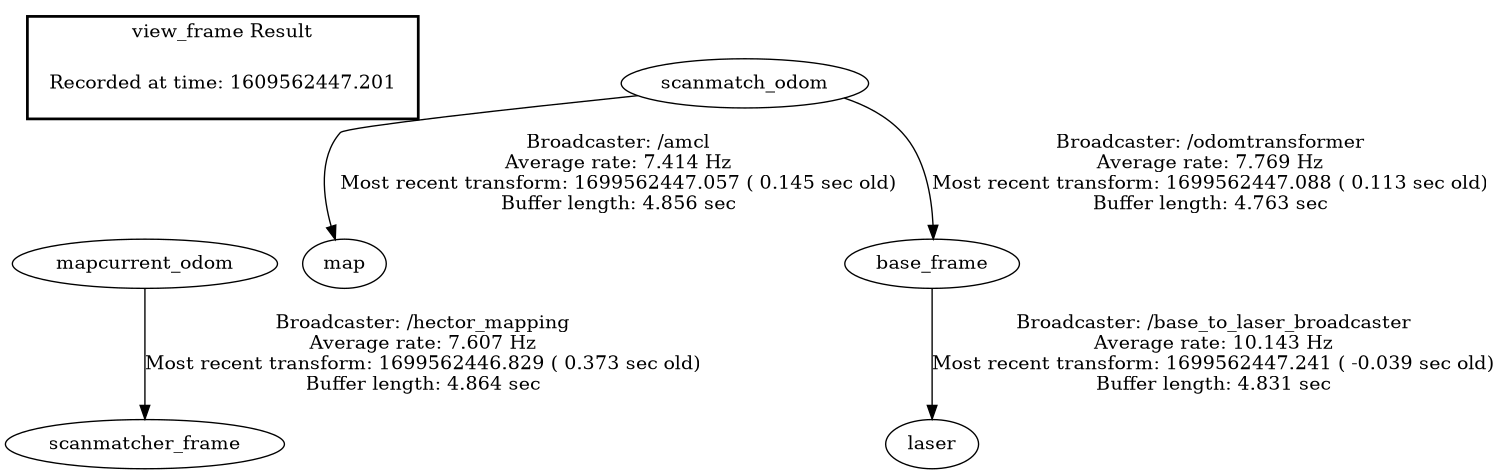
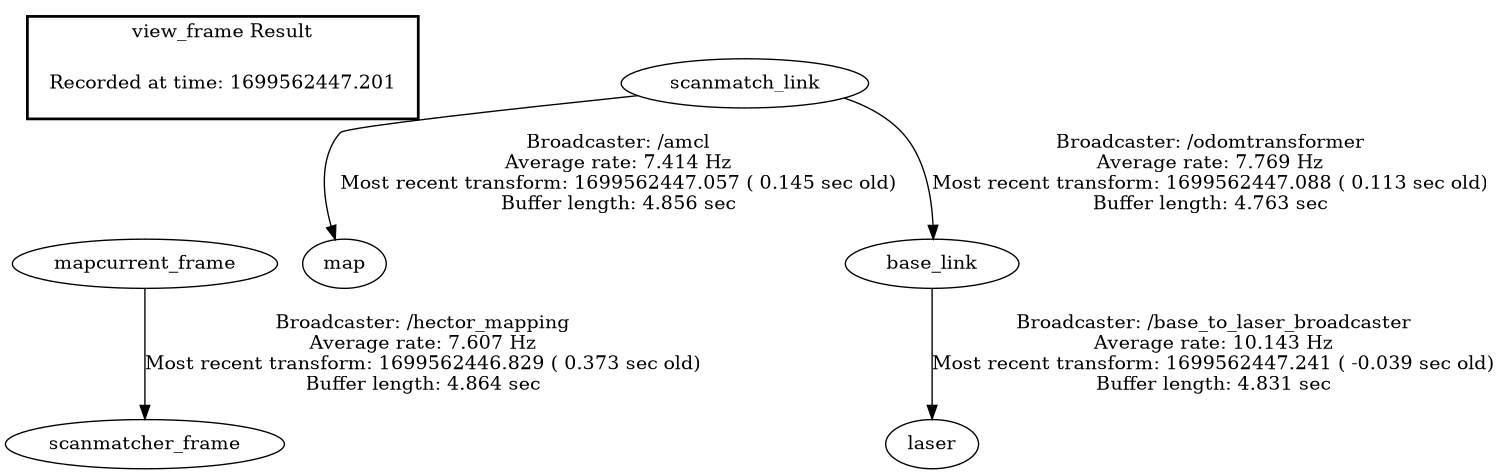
node "Recorded at time: 1609562447.201": label "Recorded at time: 1609562447.201" -> "Recorded at time: 1699562447.201"
node "scanmatch_odom": label "scanmatch_odom" -> "scanmatch_link"
node "mapcurrent_odom": label "mapcurrent_odom" -> "mapcurrent_frame"
node "base_frame": label "base_frame" -> "base_link"
